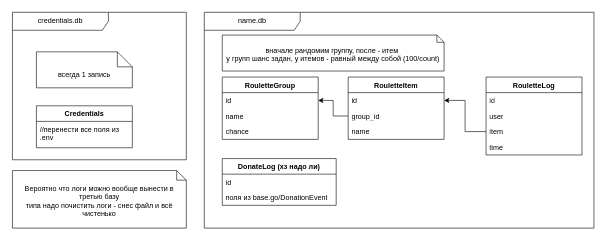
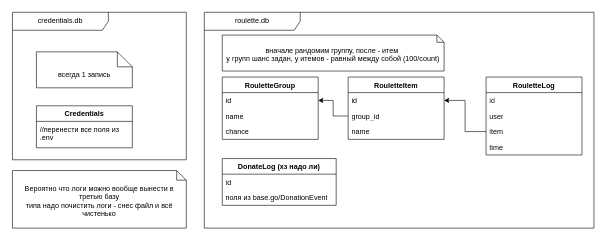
node "name.db": label "name.db" -> "roulette.db"
